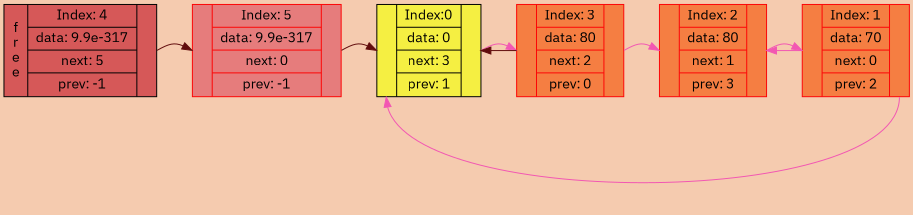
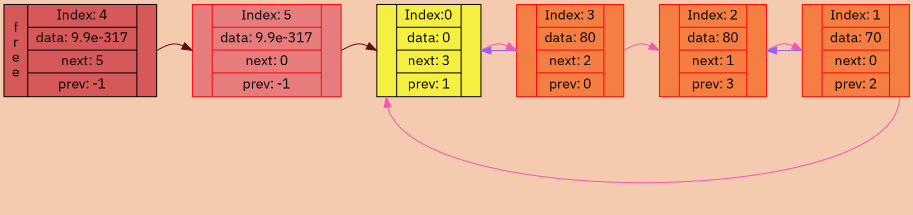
edge "Index: 3" -> "Index:0": color #610c0c -> #9560f0
edge "Index: 1" -> "Index: 2": color #f257b2 -> #9560f0
